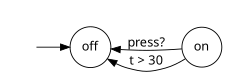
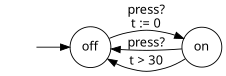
edge "off" -> "on": added, label "press? t := 0"
